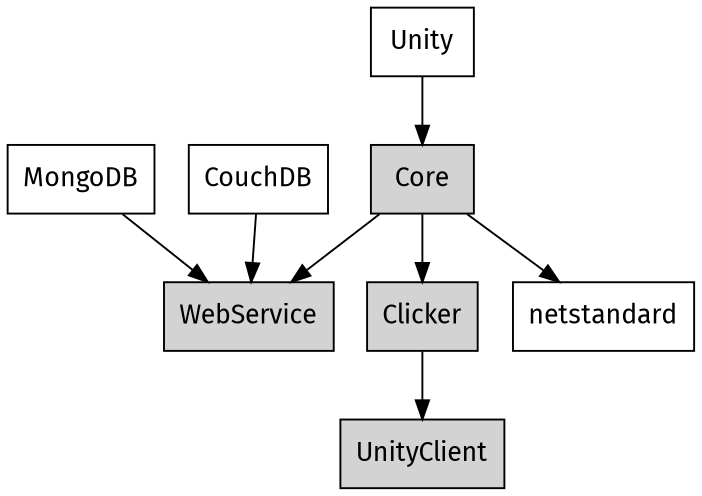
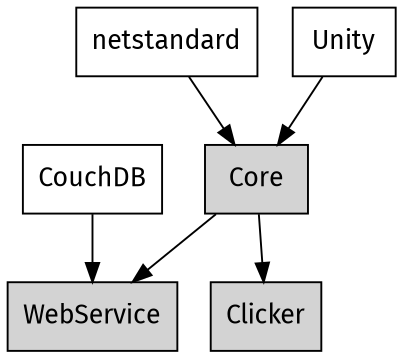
node "MongoDB": removed
edge "Core" -> "netstandard": reversed
node "UnityClient": removed
